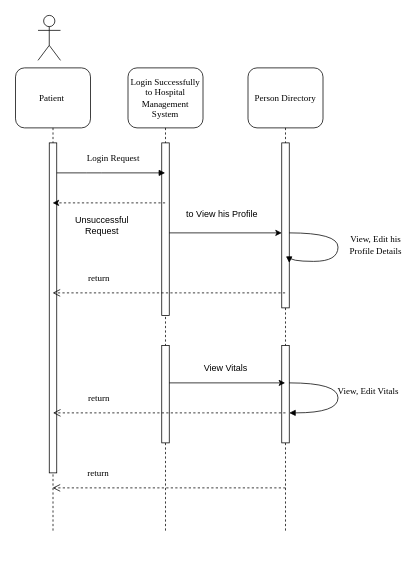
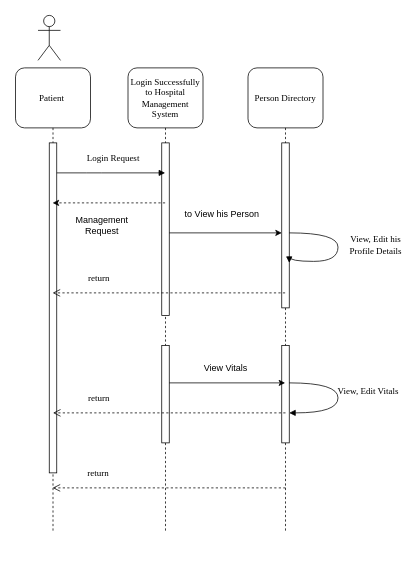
node "to View his Profile": label "to View his Profile" -> "to View his Person"
node "Unsuccessful Request": label "Unsuccessful Request" -> "Management Request"
